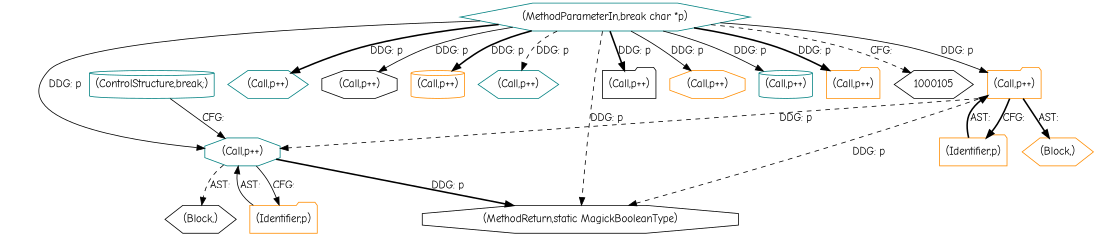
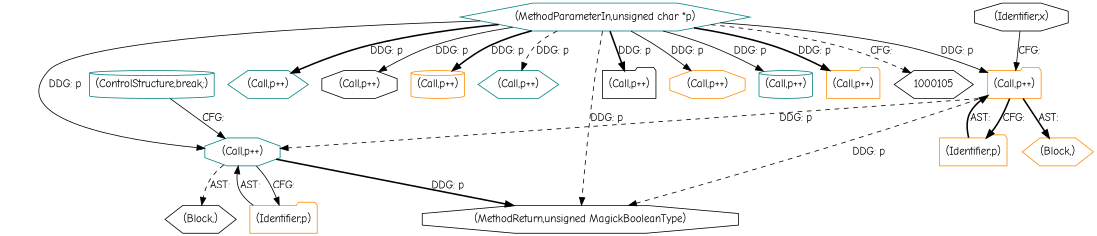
node "(MethodParameterIn,break char *p)": label "(MethodParameterIn,break char *p)" -> "(MethodParameterIn,unsigned char *p)"
node "(Identifier,x)": added
node "(MethodReturn,static MagickBooleanType)": label "(MethodReturn,static MagickBooleanType)" -> "(MethodReturn,unsigned MagickBooleanType)"
